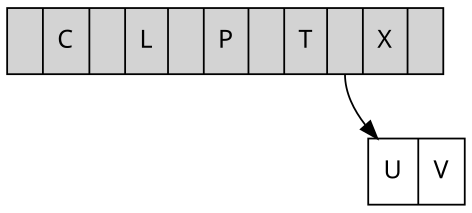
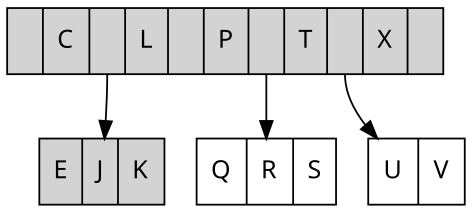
node "E": added
node "Q": added
